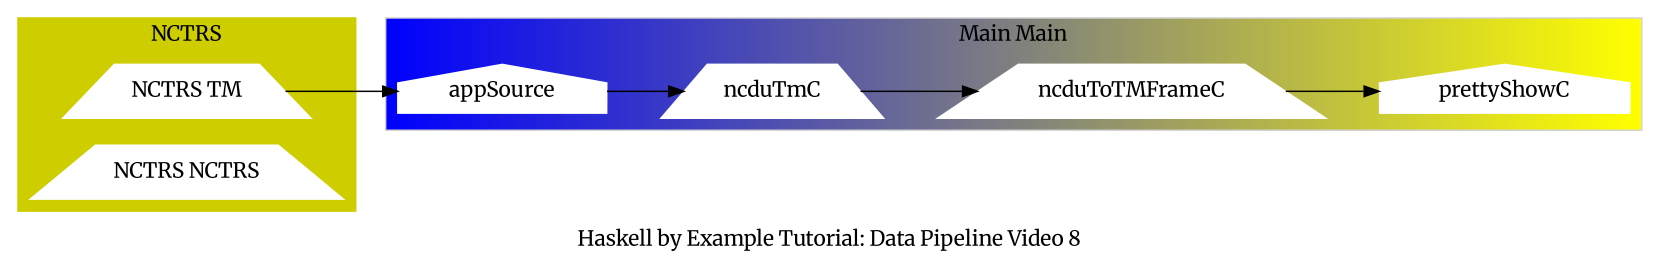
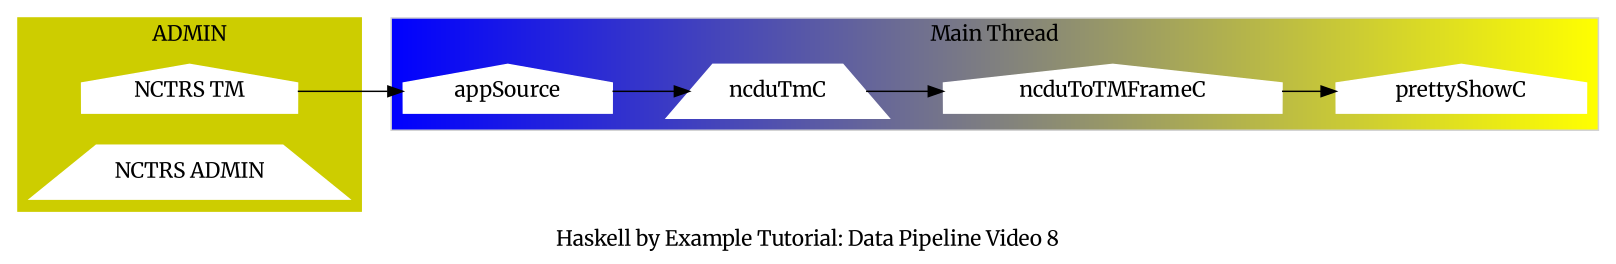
cluster "NCTRS": label "NCTRS" -> "ADMIN"
cluster "Main Main": label "Main Main" -> "Main Thread"
node "NCTRS TM": shape trapezium -> house
node "ncduToTMFrameC": shape trapezium -> house
node "NCTRS NCTRS": label "NCTRS NCTRS" -> "NCTRS ADMIN"
